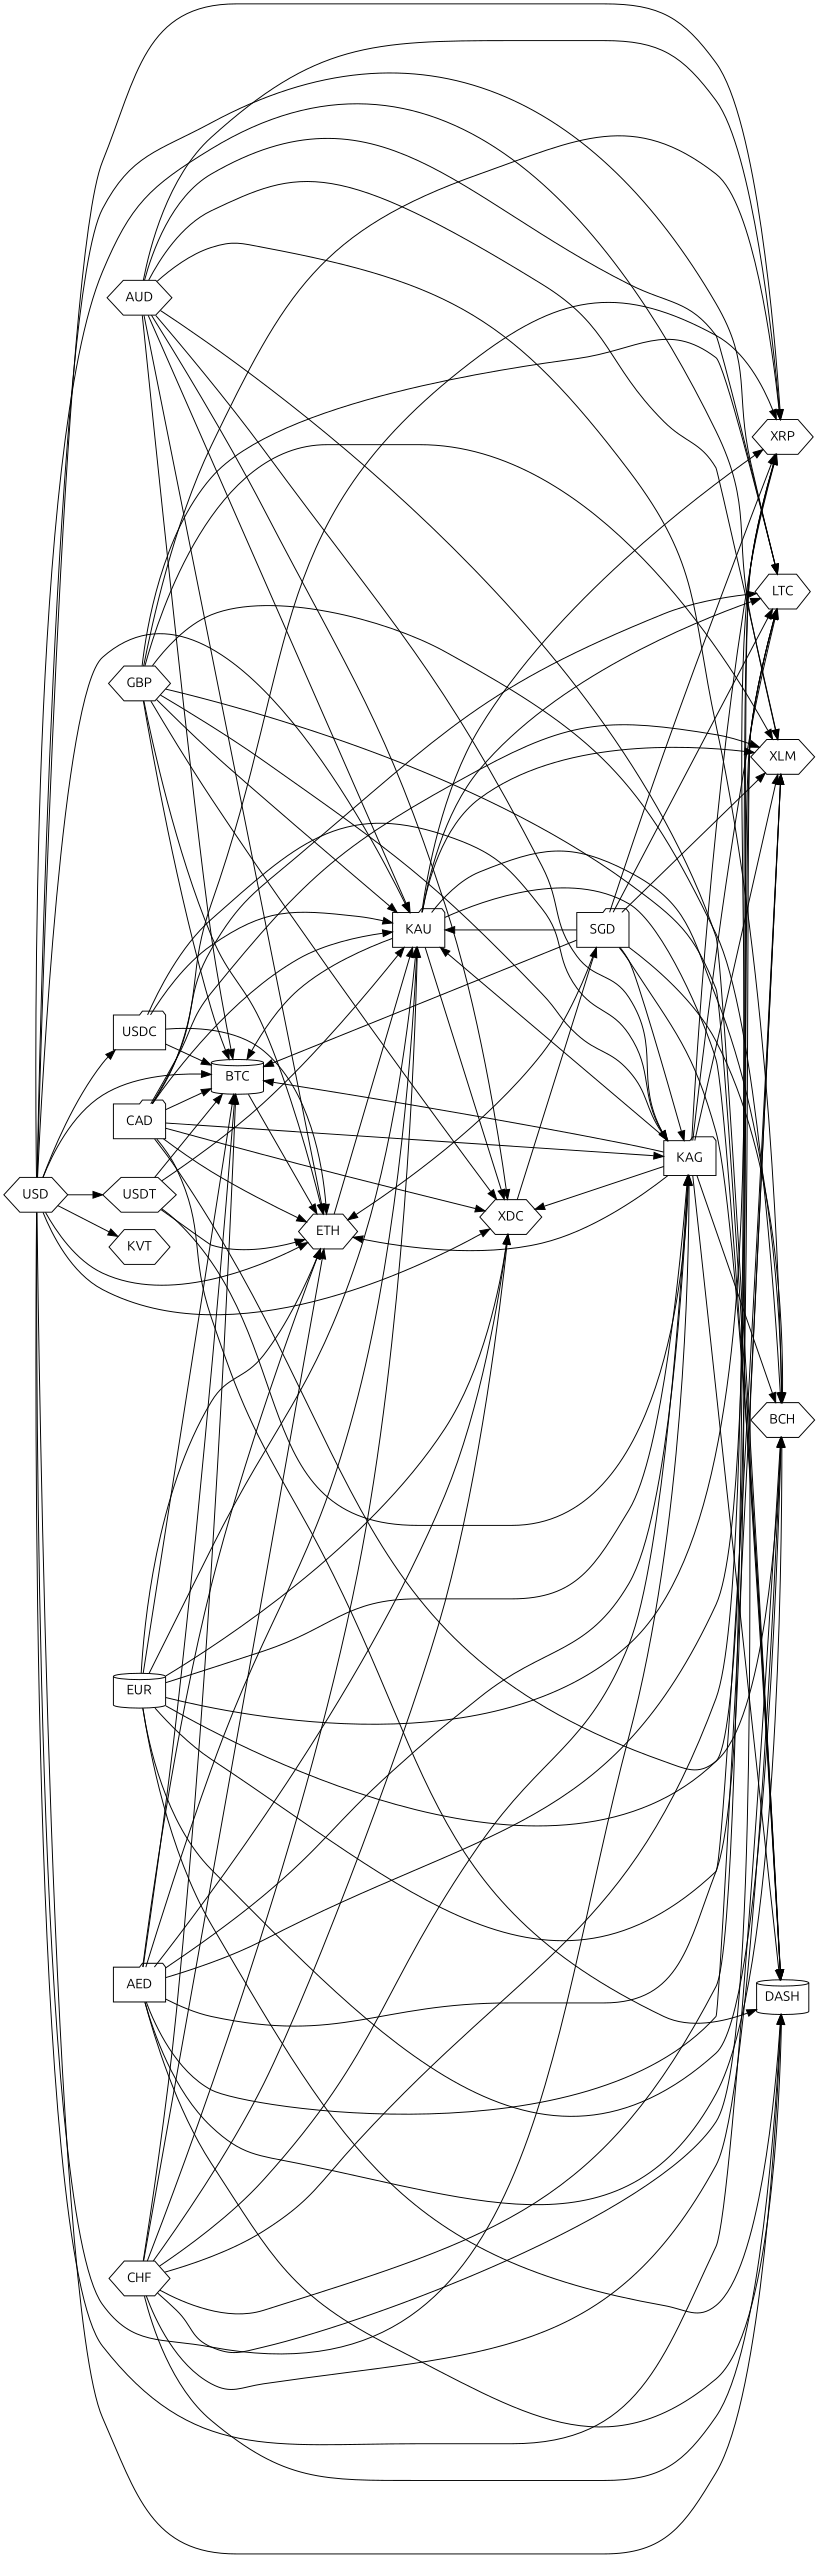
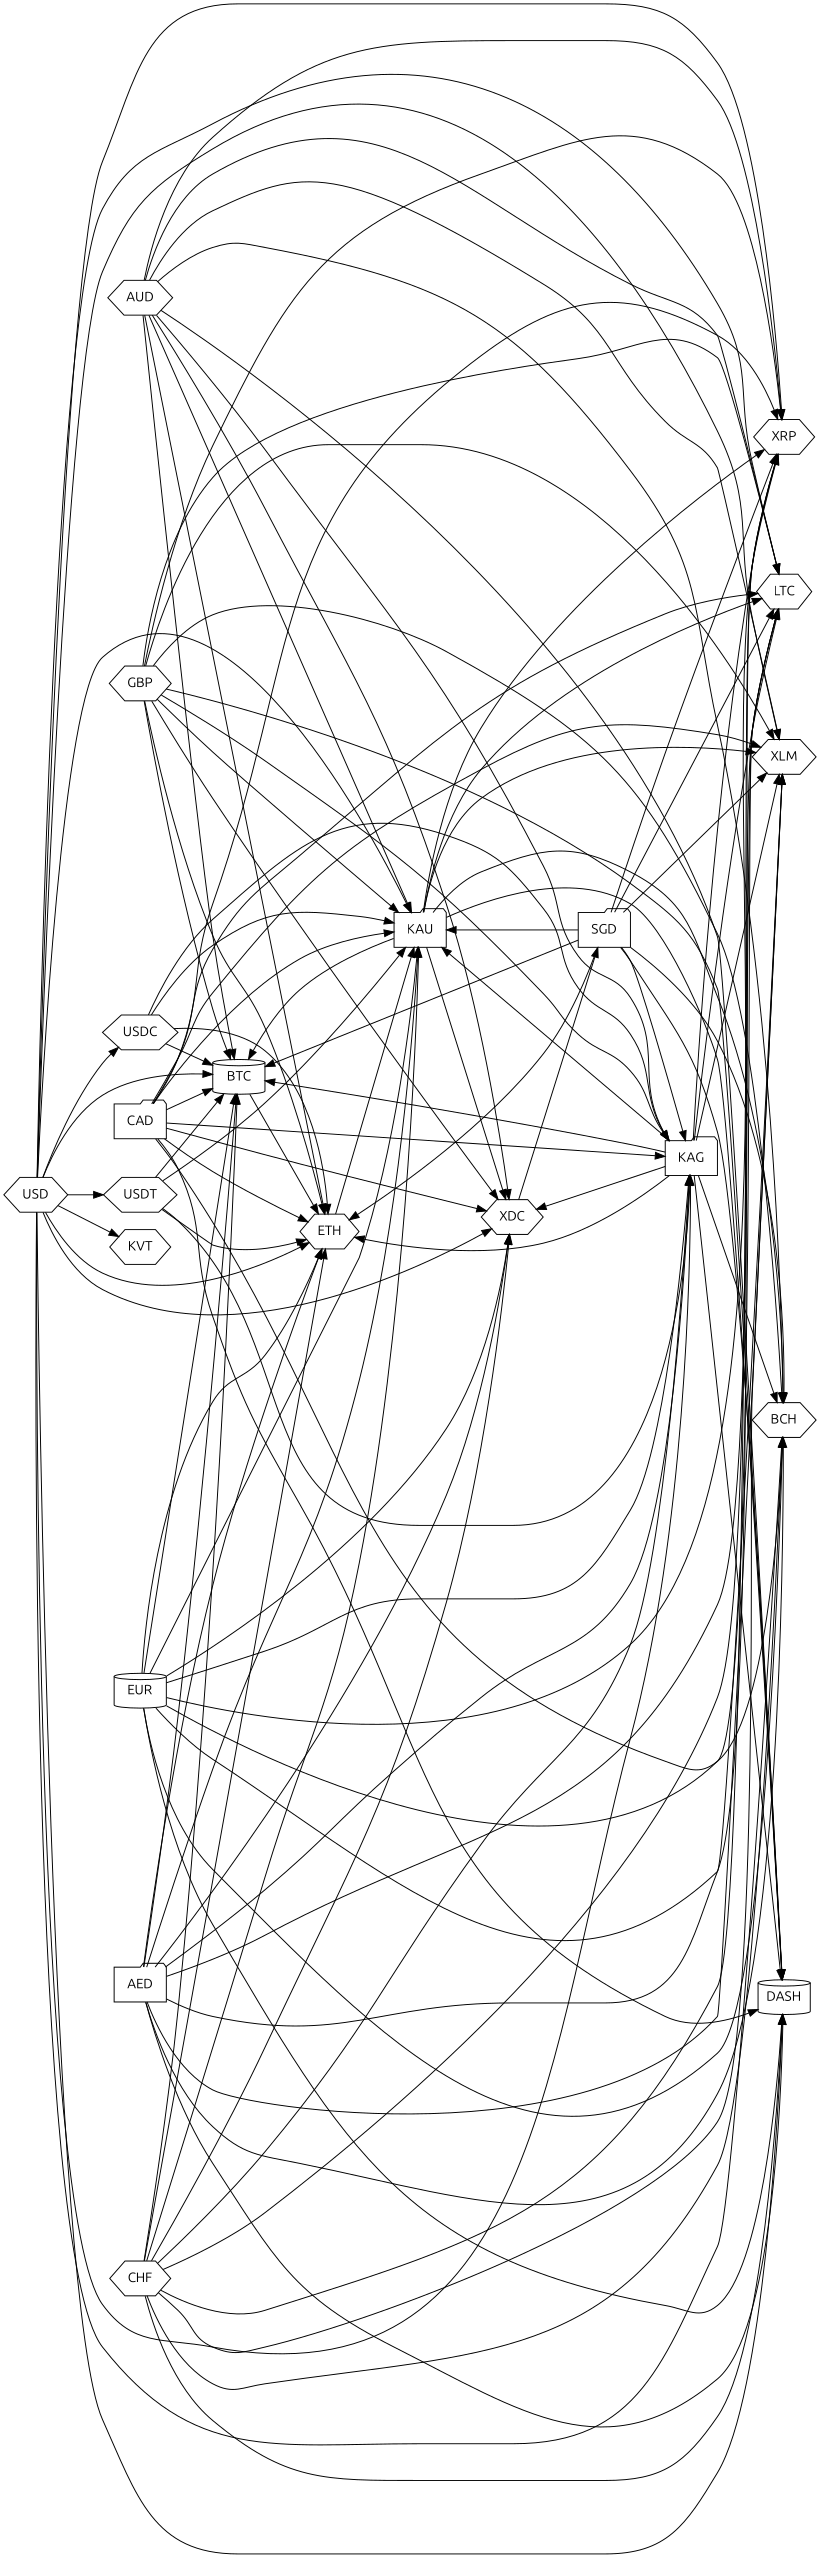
node "USDC": shape folder -> hexagon
